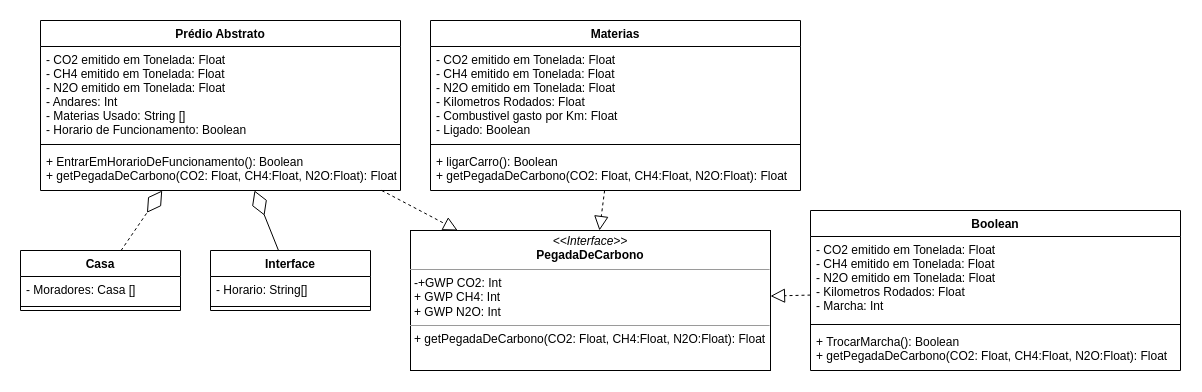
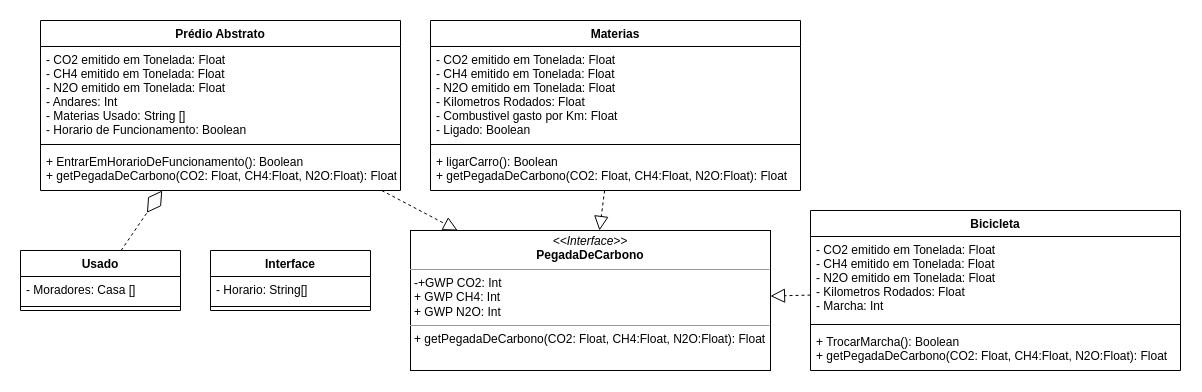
node "Boolean": label "Boolean" -> "Bicicleta"
edge "Interface" -> "Prédio Abstrato": removed
node "Casa": label "Casa" -> "Usado"
